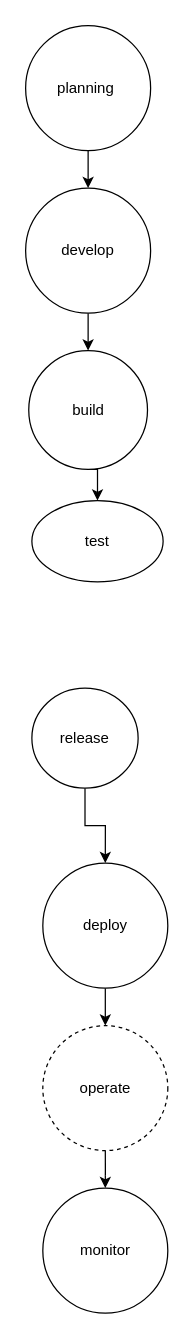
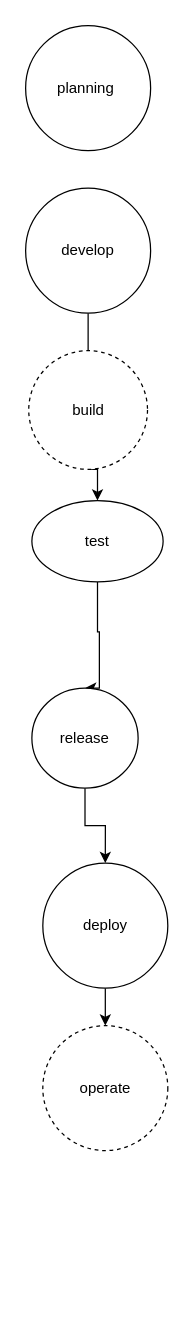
edge "planning" -> "develop": removed
edge "develop" -> "build": arrowhead classic -> none
node "build": style solid -> dashed
edge "test" -> "release": added
edge "operate" -> "monitor": removed
node "monitor": removed
